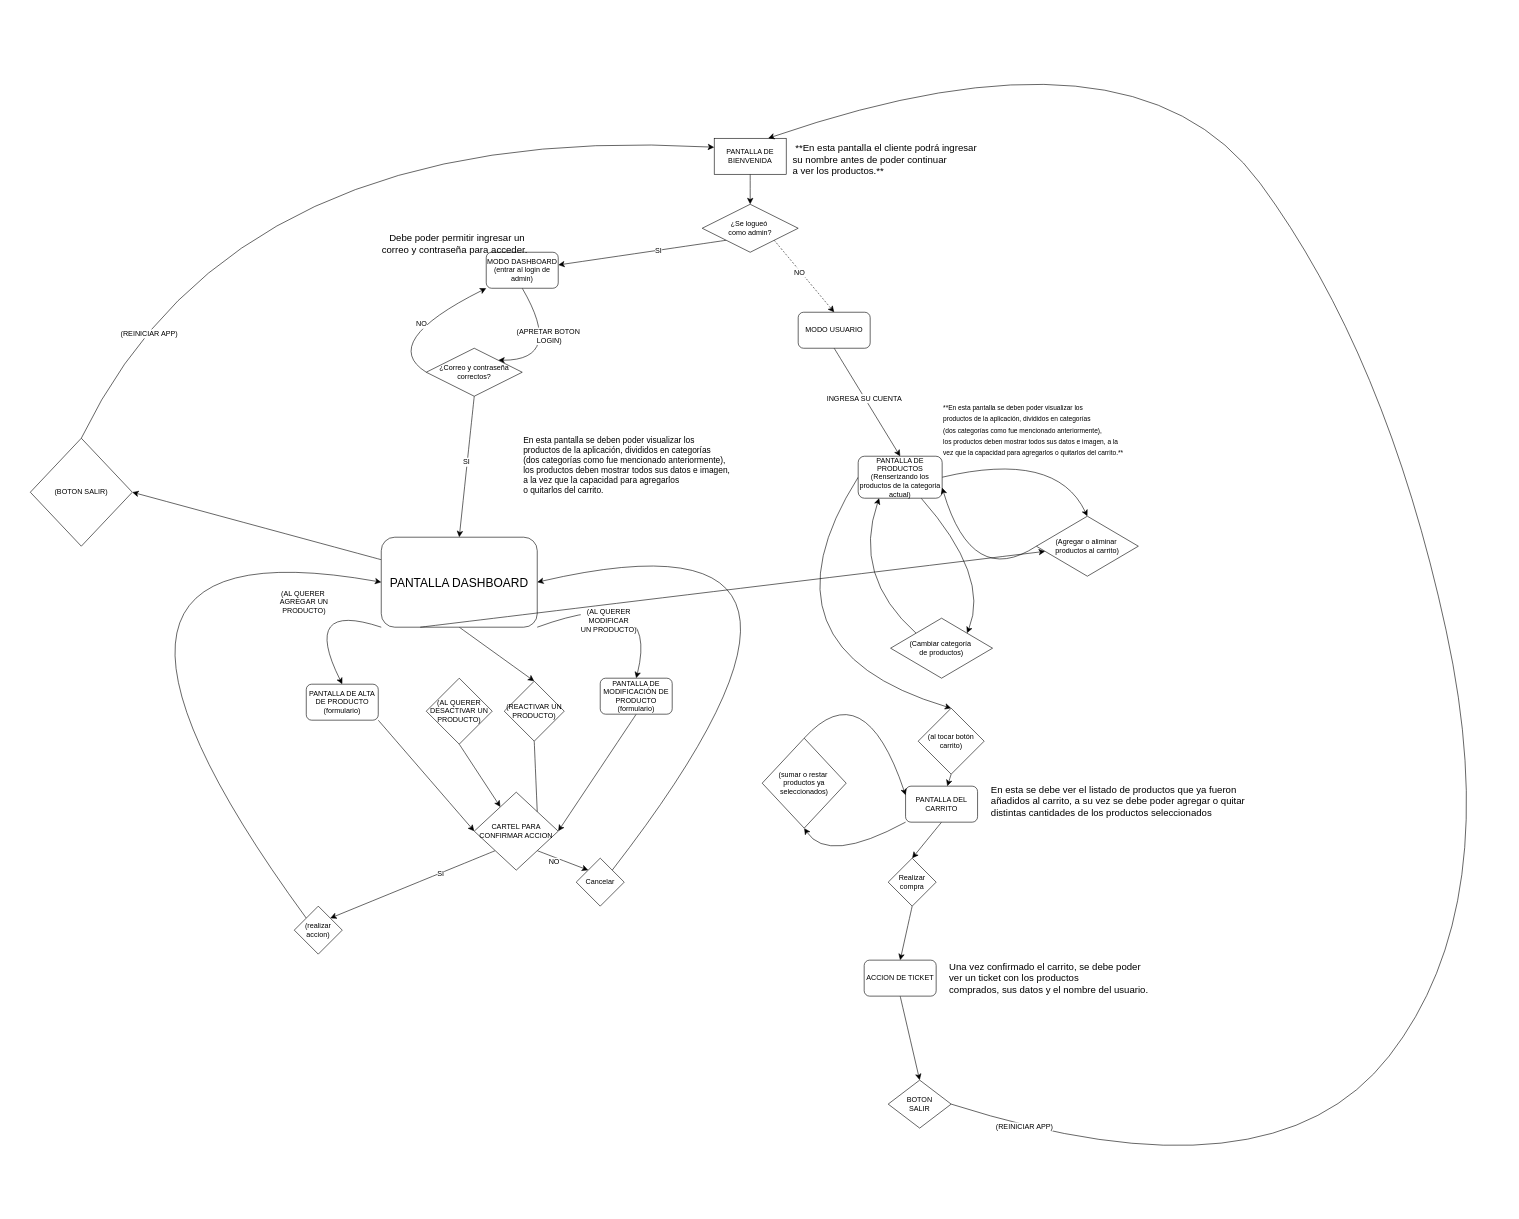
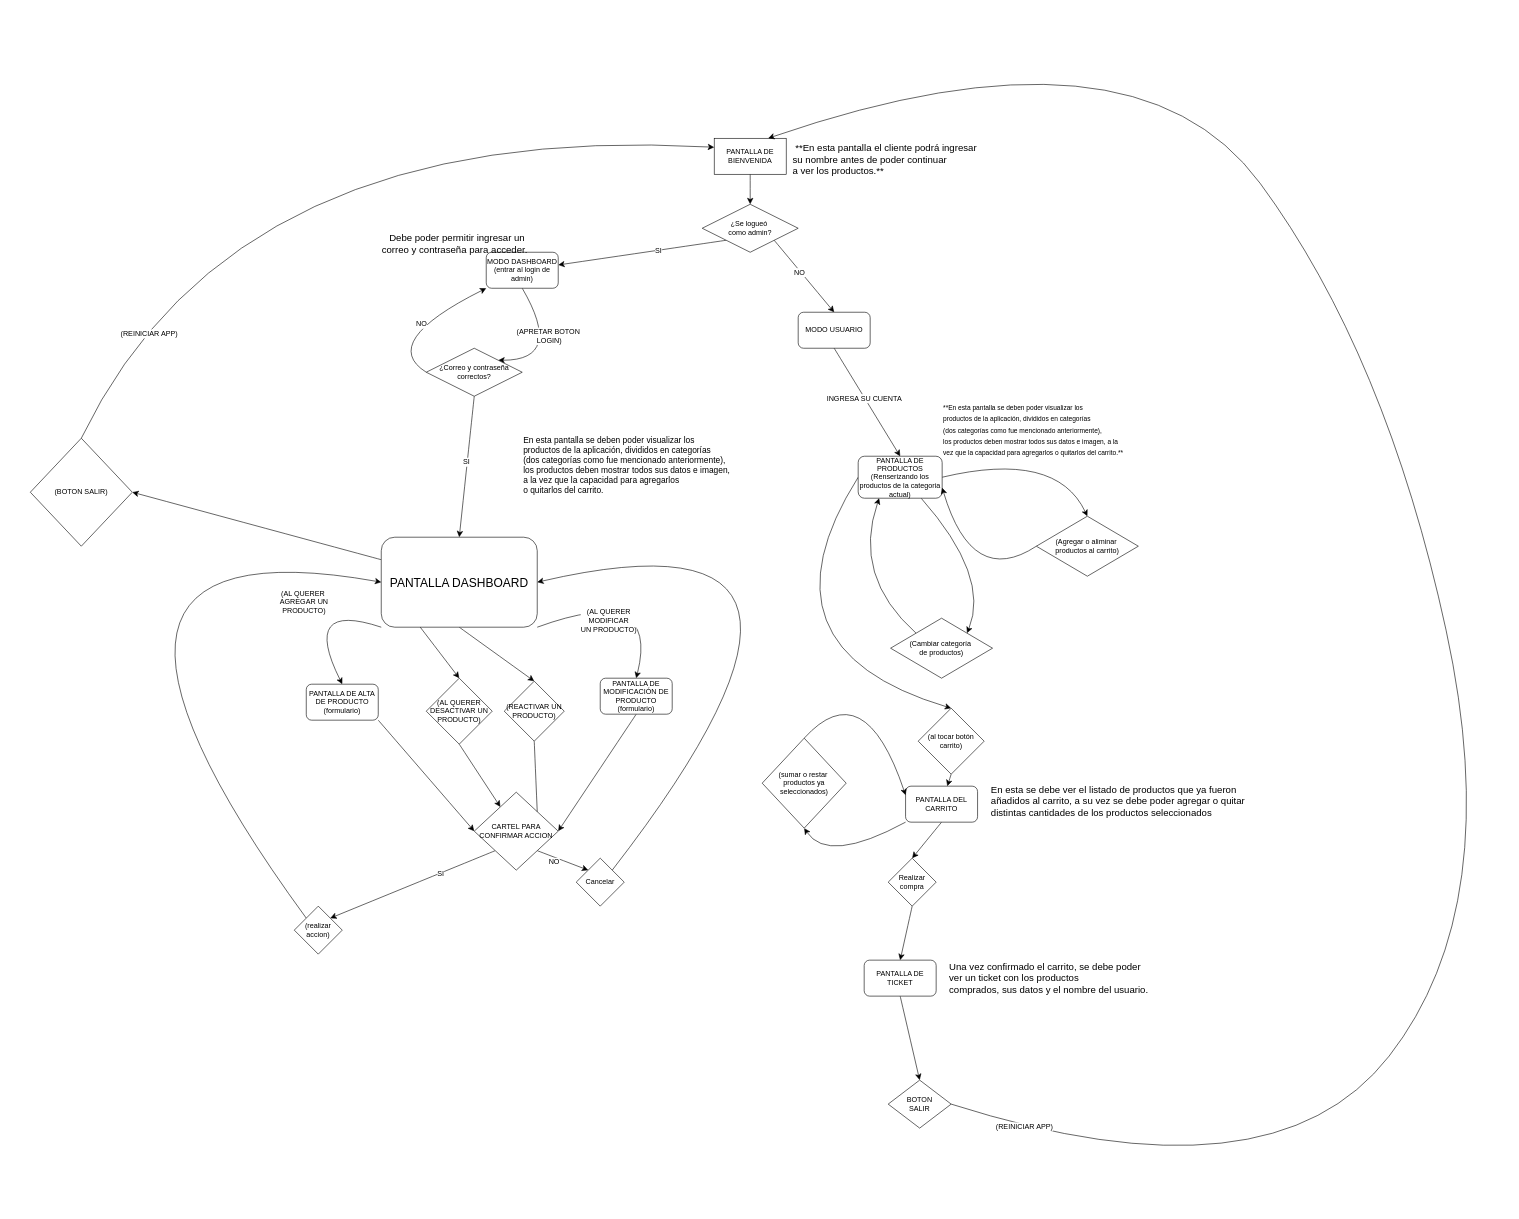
edge "¿Se logueó como admin?" -> "MODO USUARIO": style dashed -> solid
edge "PANTALLA DASHBOARD" -> "(Agregar o aliminar productos al carrito)": now "PANTALLA DASHBOARD" -> "(AL QUERER DESACTIVAR UN PRODUCTO)"
node "ACCION DE TICKET": label "ACCION DE TICKET" -> "PANTALLA DE TICKET"
